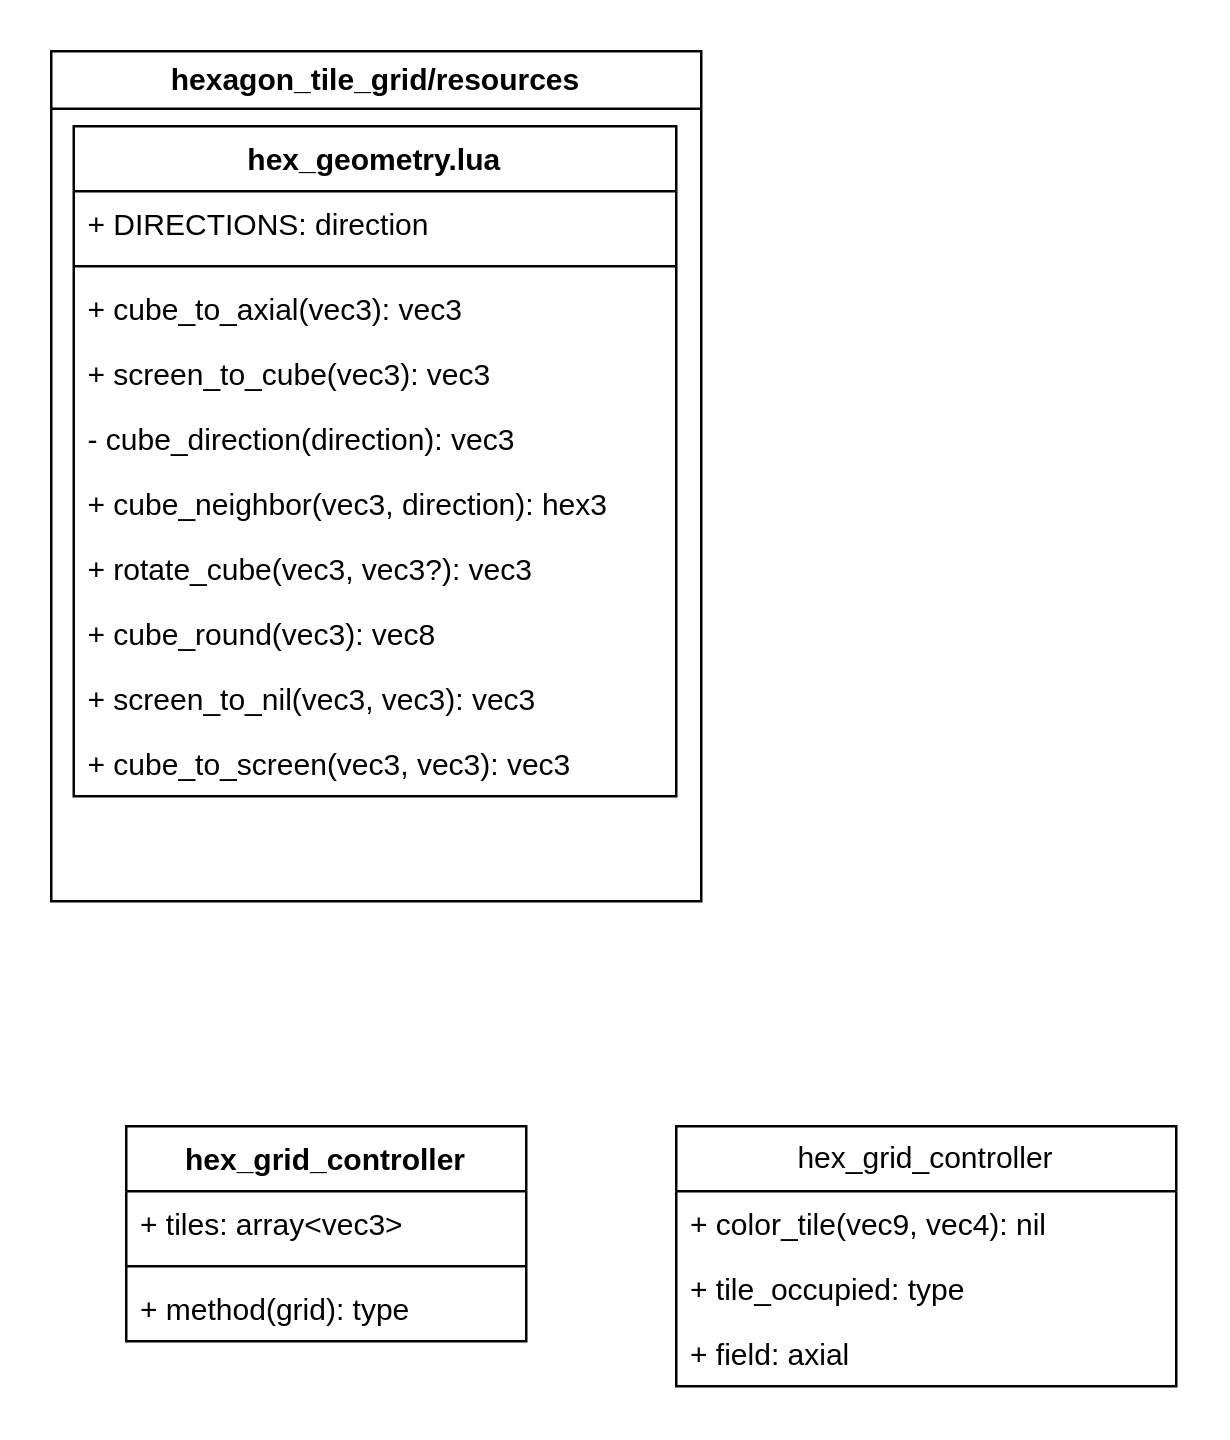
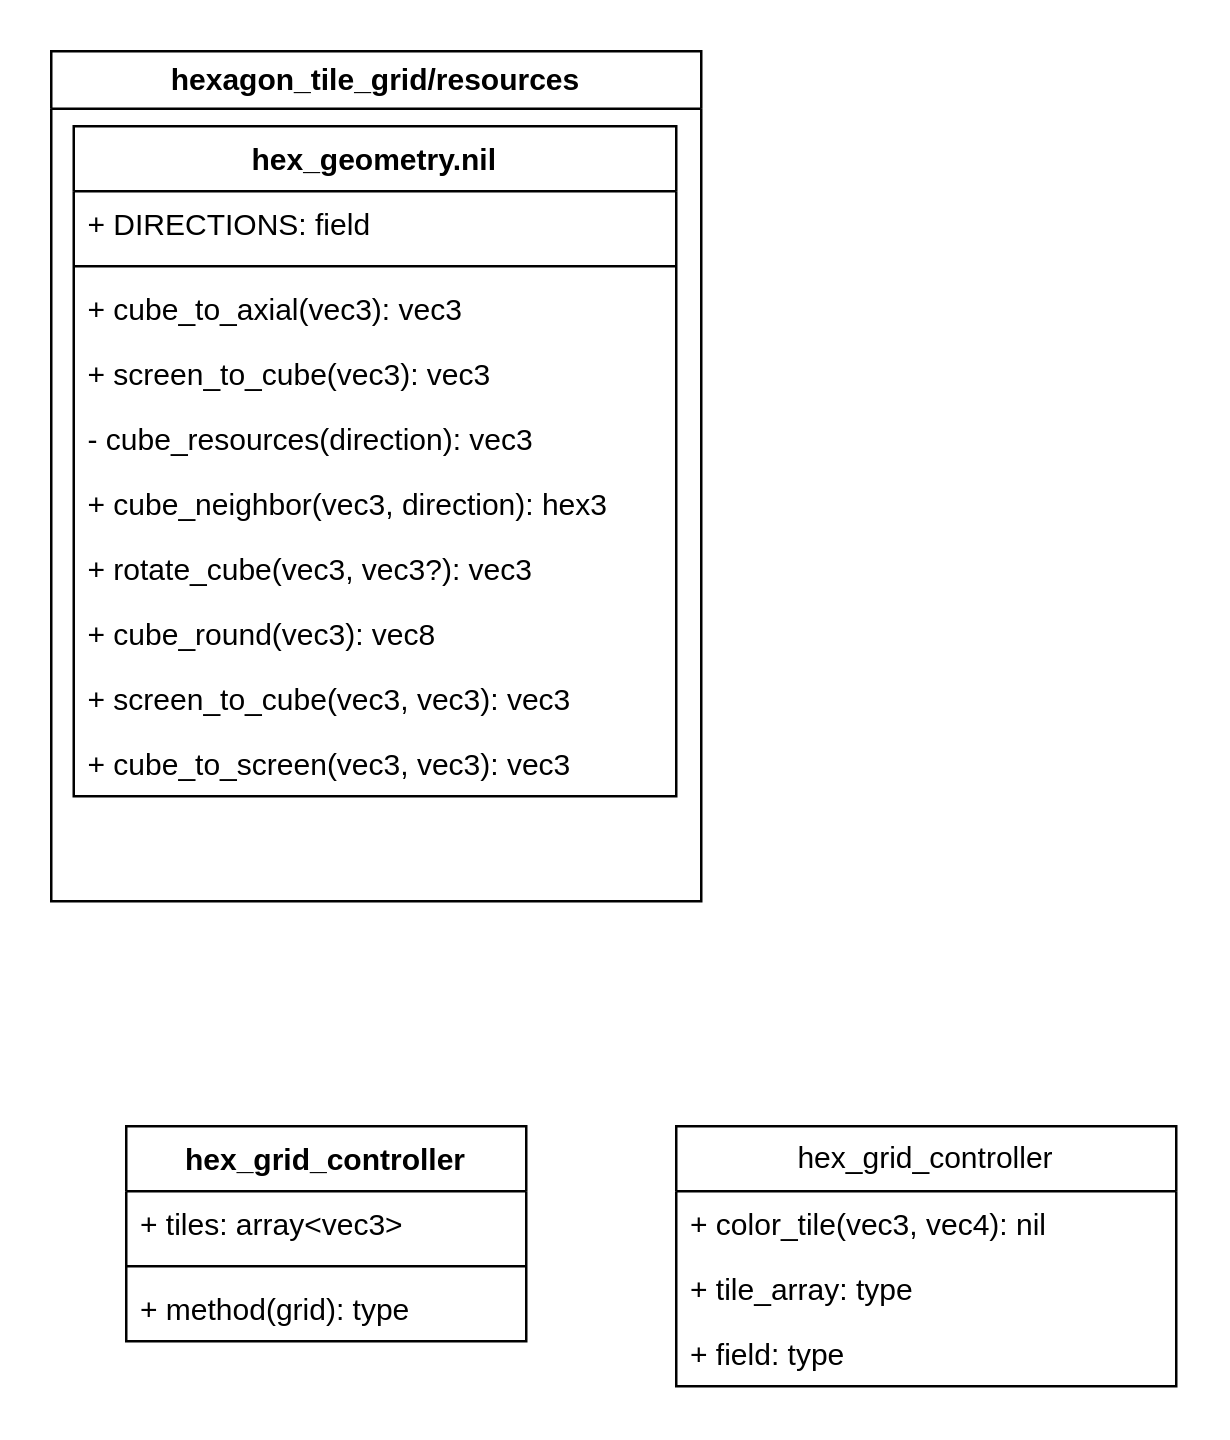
node "hex_geometry.lua": label "hex_geometry.lua" -> "hex_geometry.nil"
node "+ DIRECTIONS: direction": label "+ DIRECTIONS: direction" -> "+ DIRECTIONS: field"
node "- cube_direction(direction): vec3": label "- cube_direction(direction): vec3" -> "- cube_resources(direction): vec3"
node "+ screen_to_nil(vec3, vec3): vec3": label "+ screen_to_nil(vec3, vec3): vec3" -> "+ screen_to_cube(vec3, vec3): vec3"
node "+ color_tile(vec9, vec4): nil": label "+ color_tile(vec9, vec4): nil" -> "+ color_tile(vec3, vec4): nil"
node "+ tile_occupied: type": label "+ tile_occupied: type" -> "+ tile_array: type"
node "+ field: axial": label "+ field: axial" -> "+ field: type"
